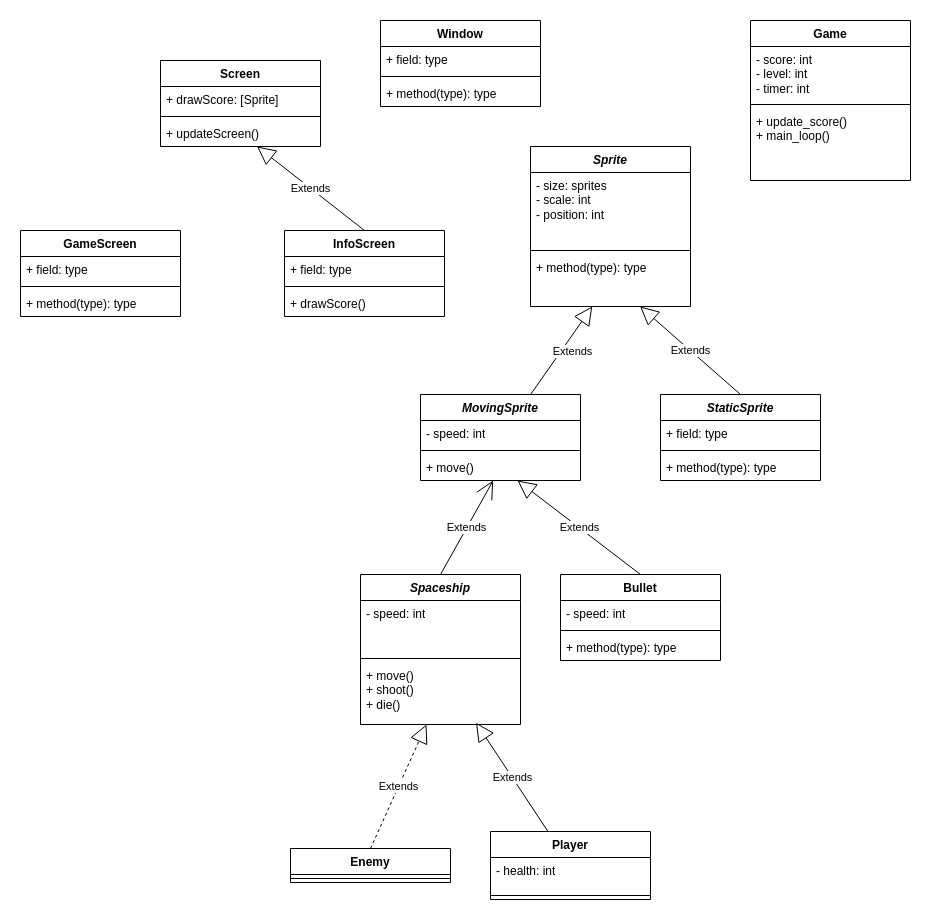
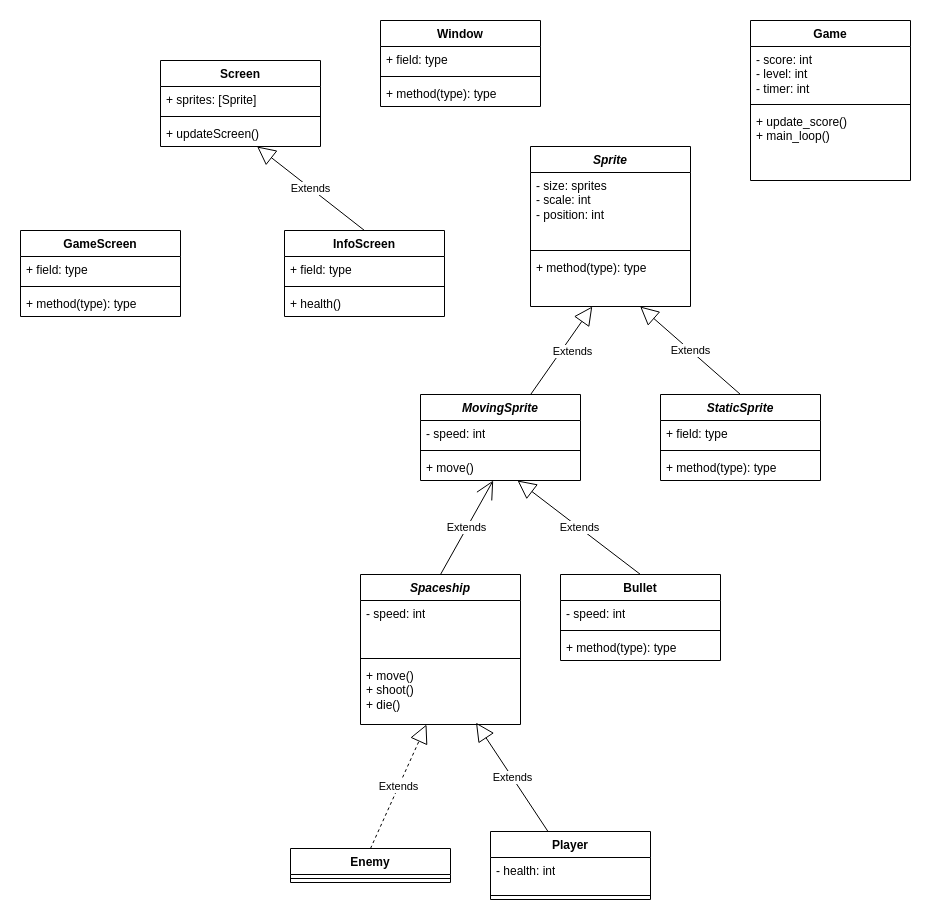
node "+ drawScore: [Sprite]": label "+ drawScore: [Sprite]" -> "+ sprites: [Sprite]"
node "+ drawScore()": label "+ drawScore()" -> "+ health()"
